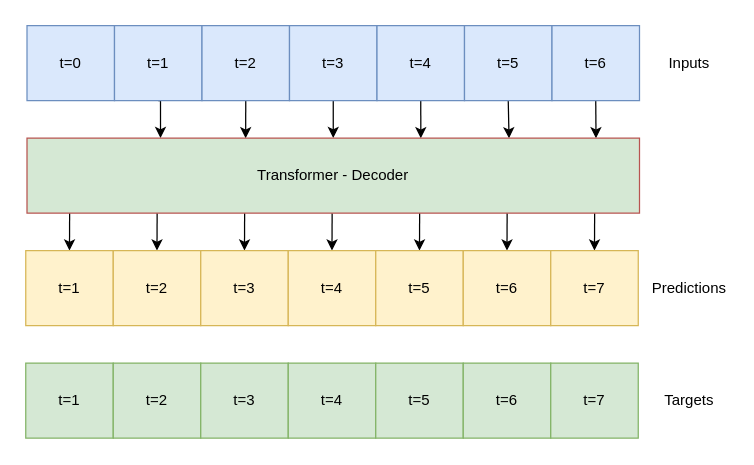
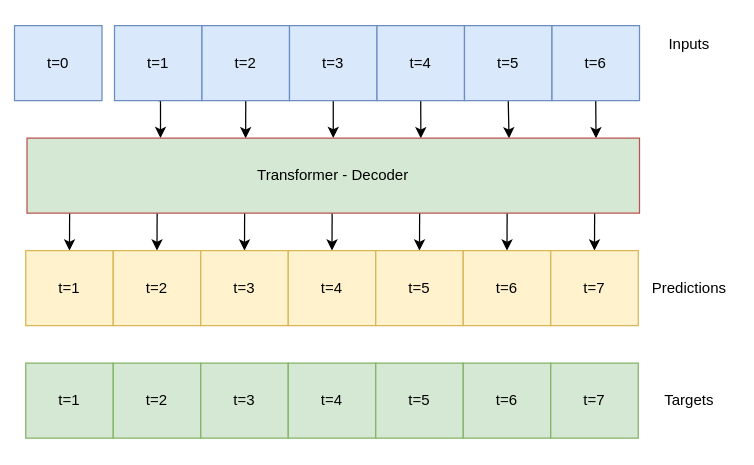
node "t=0": moved (71, 63) -> (58, 63)
node "Inputs": moved (689, 63) -> (689, 44)
